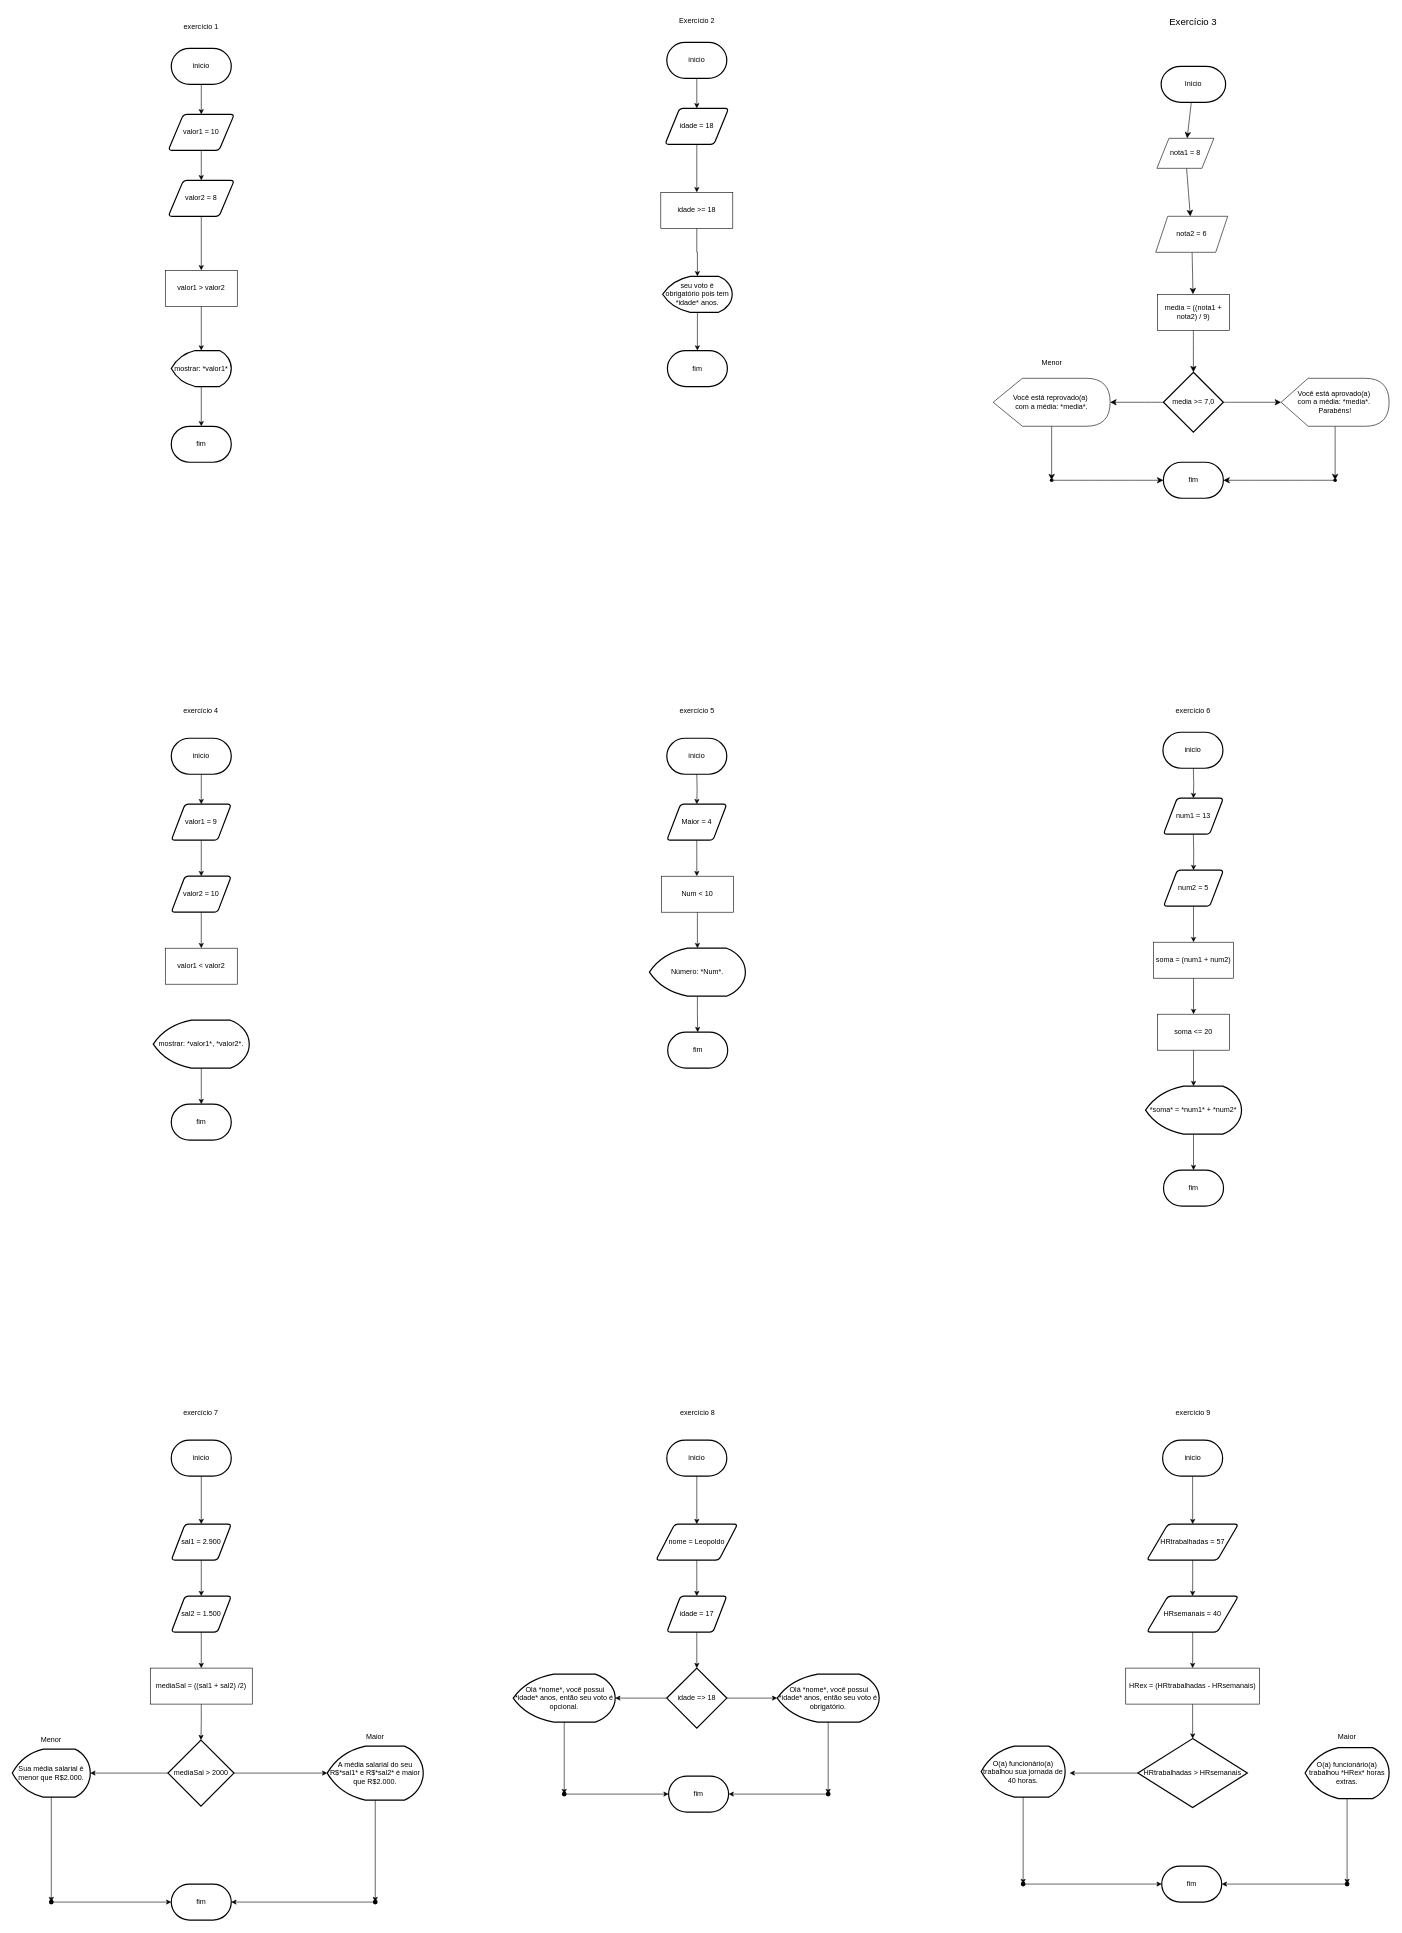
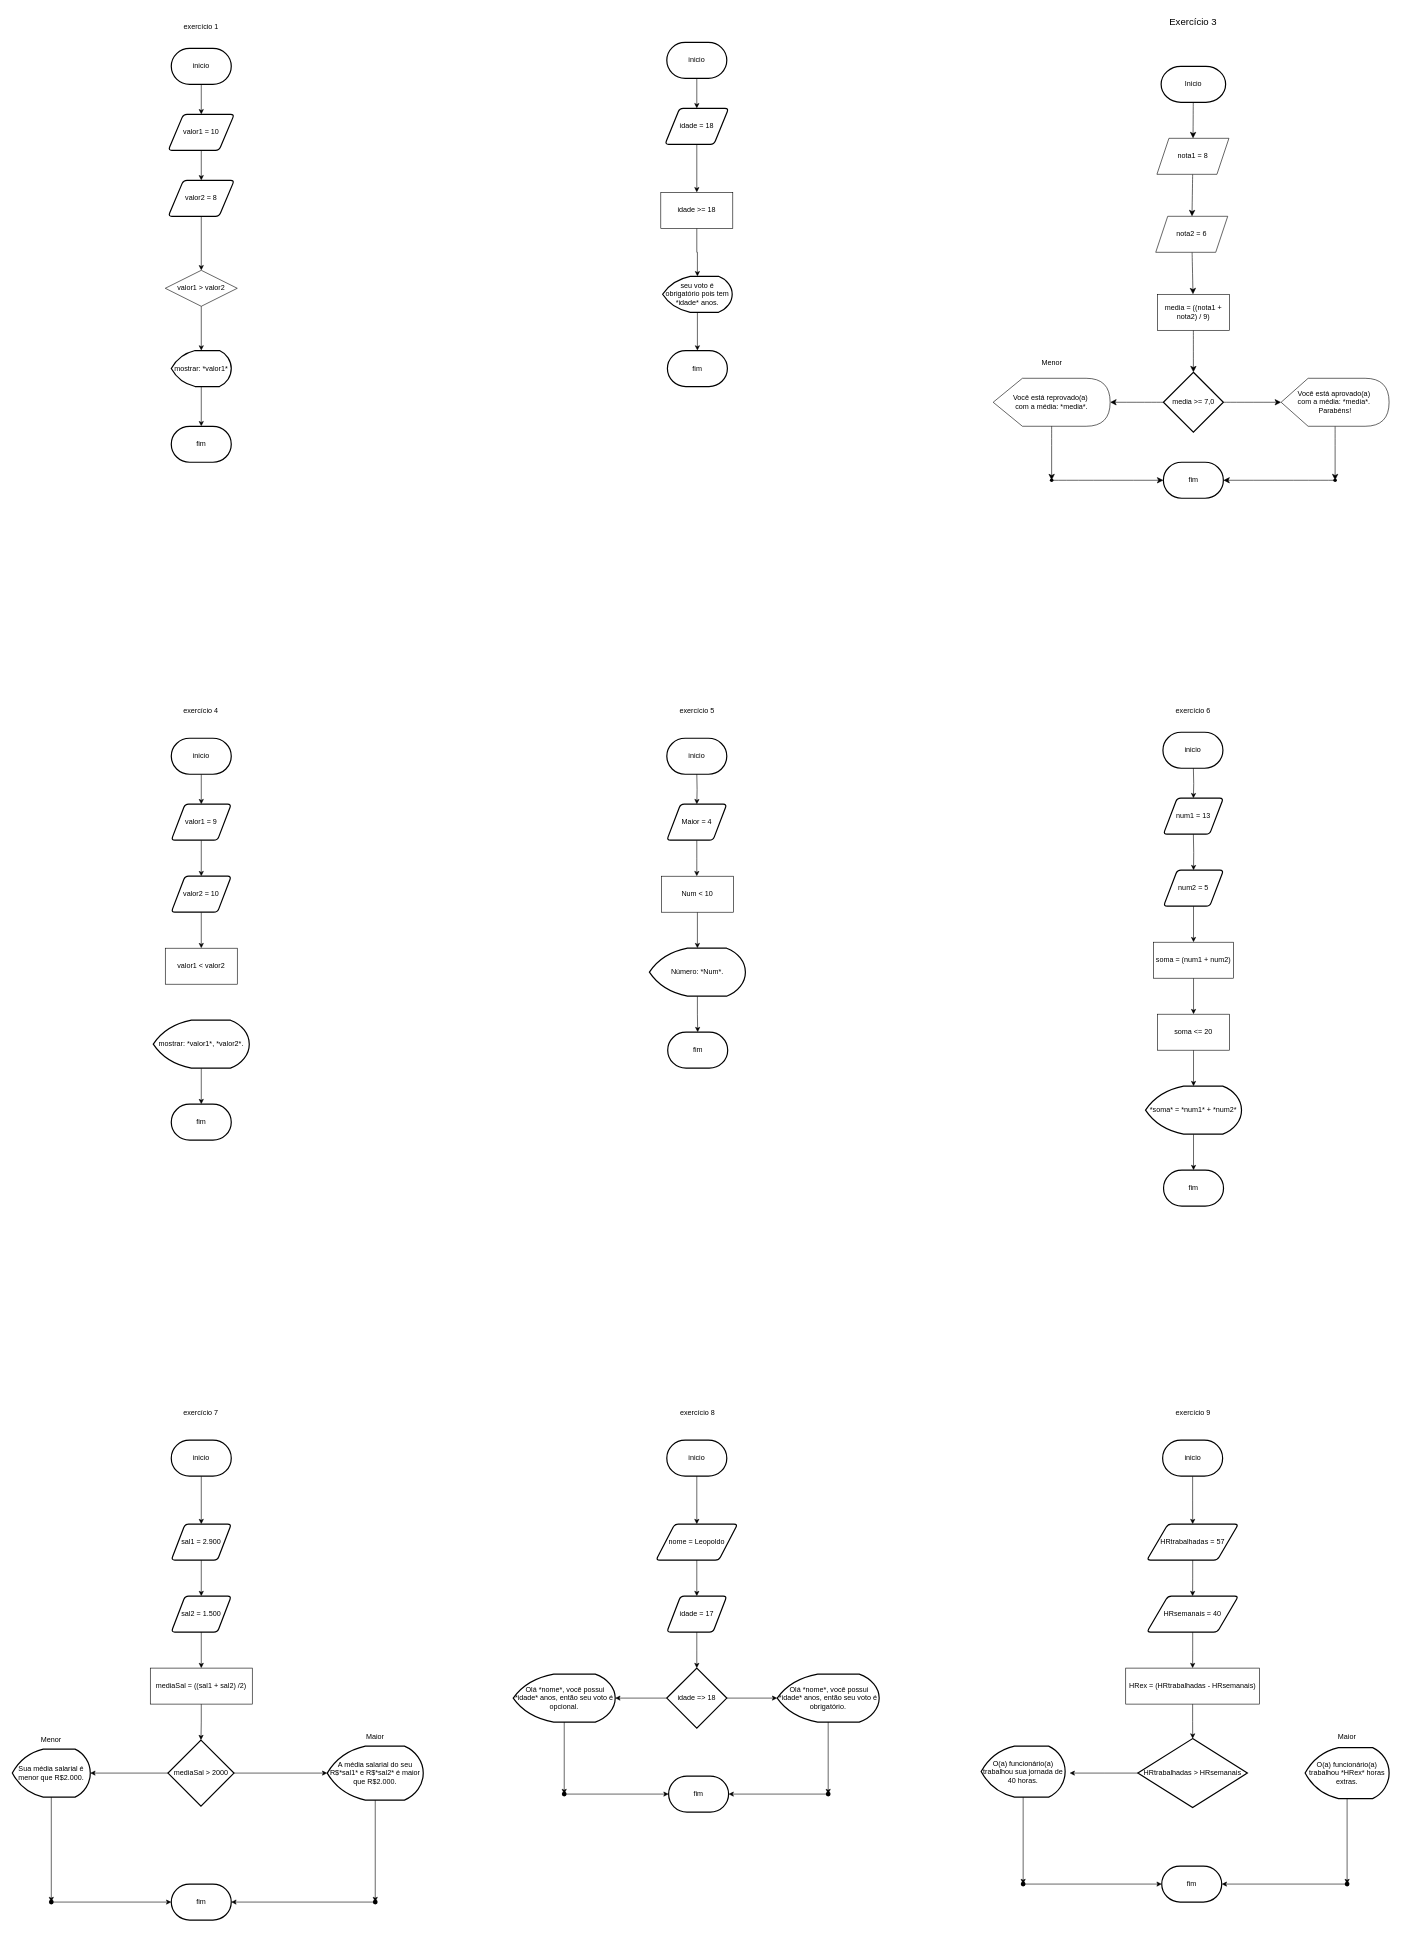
node "Exercício 2": removed
node "nota1 = 8": size 57x30 -> 72x36
node "valor1 > valor2": shape rectangle -> diamond
